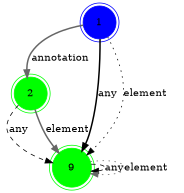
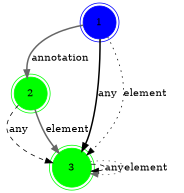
node "9": label "9" -> "3"
